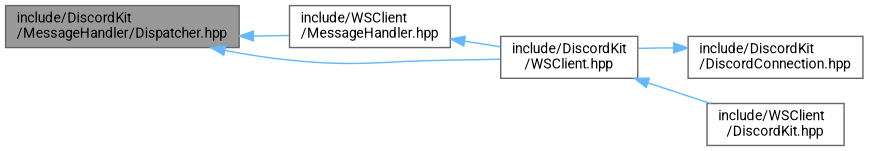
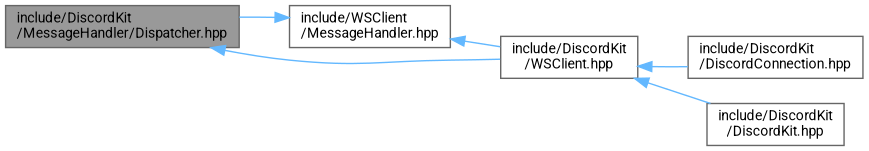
edge "include/WSClient /MessageHandler.hpp" -> "include/DiscordKit /MessageHandler/Dispatcher.hpp": reversed
edge "include/DiscordKit /WSClient.hpp" -> "include/DiscordKit /DiscordConnection.hpp": reversed
node "include/WSClient /DiscordKit.hpp": label "include/WSClient /DiscordKit.hpp" -> "include/DiscordKit /DiscordKit.hpp"
